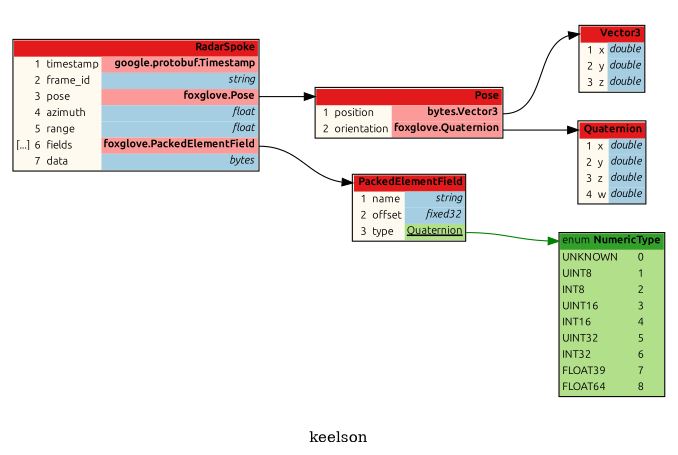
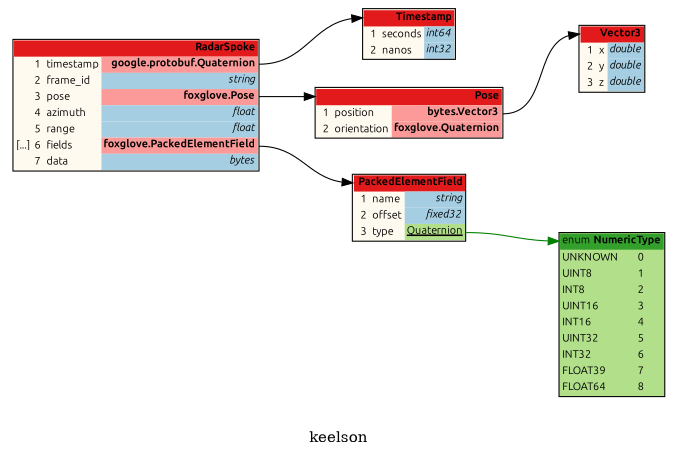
node "Timestamp": added
node "RadarSpoke": text "google.protobuf.Timestamp" -> "google.protobuf.Quaternion"
node "Quaternion": removed
